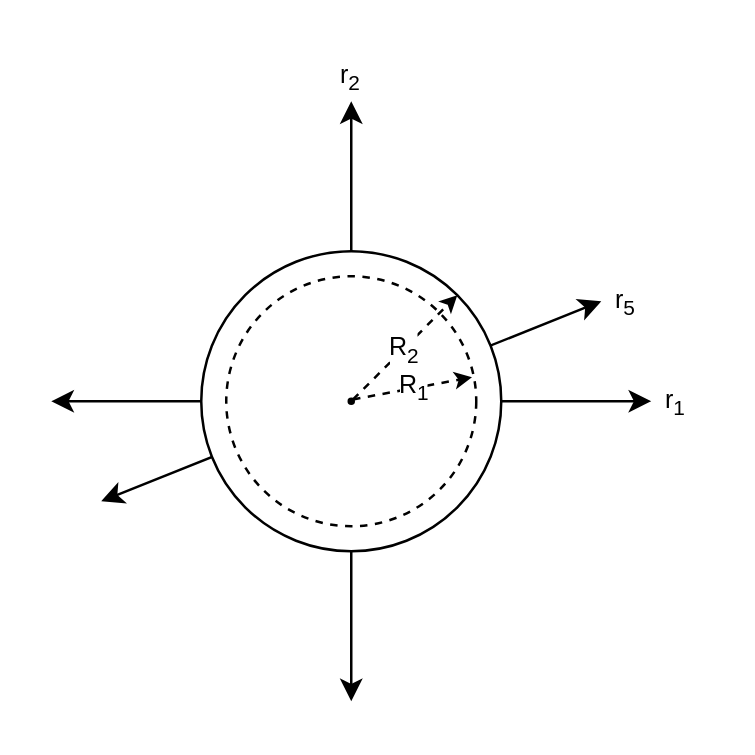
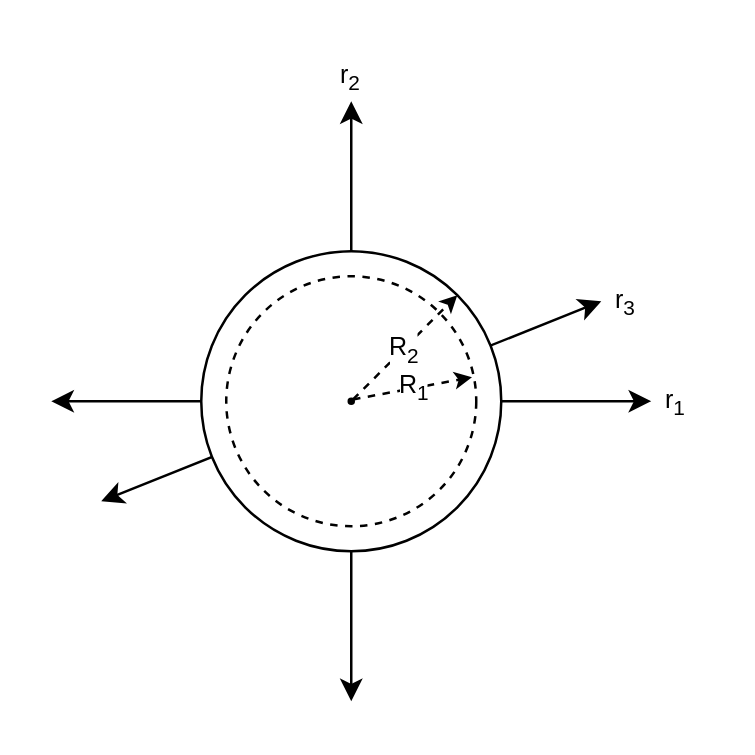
node "r5": label "r5" -> "r3"
